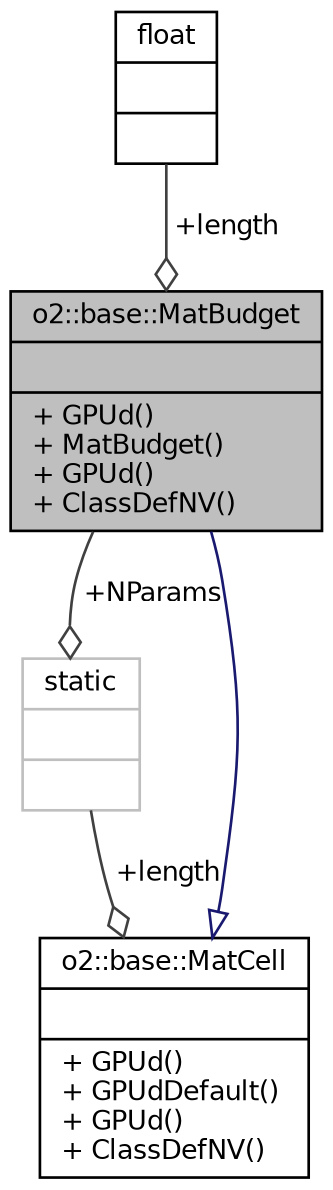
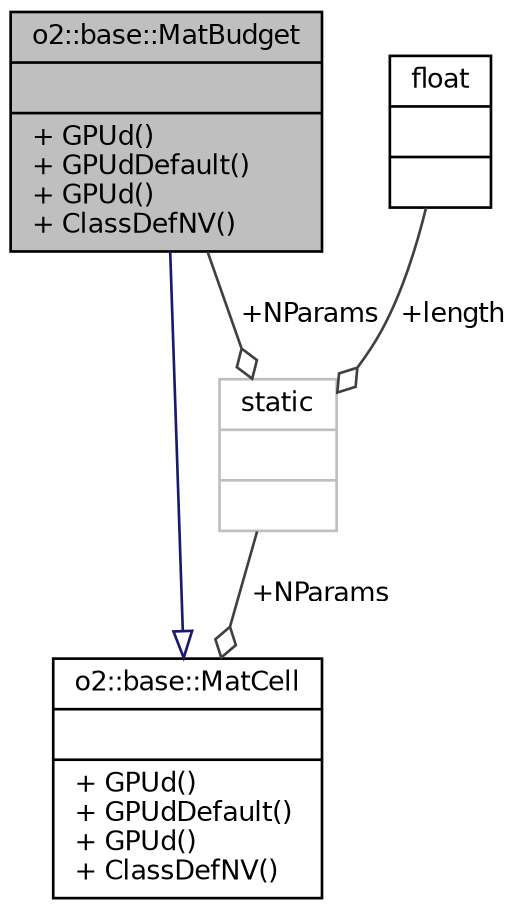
edge "float" -> "o2::base::MatBudget": now "float" -> "static"
node "o2::base::MatBudget": text "+ MatBudget()" -> "+ GPUdDefault()"
edge "static" -> "o2::base::MatCell": label " +length" -> " +NParams"
